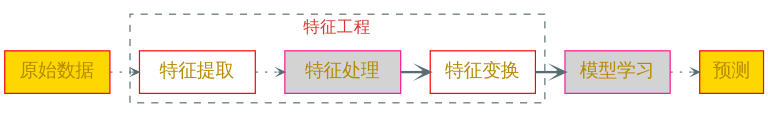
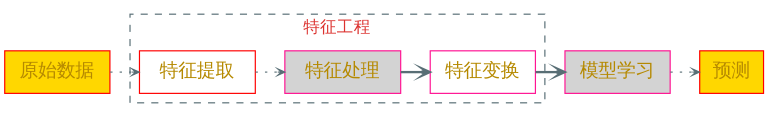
node "特征变换": color red -> deeppink
